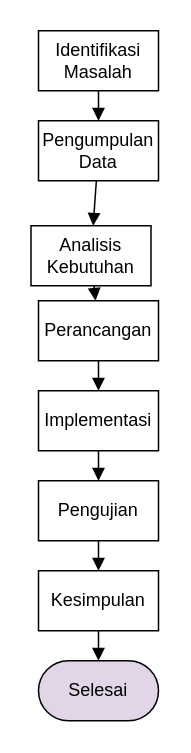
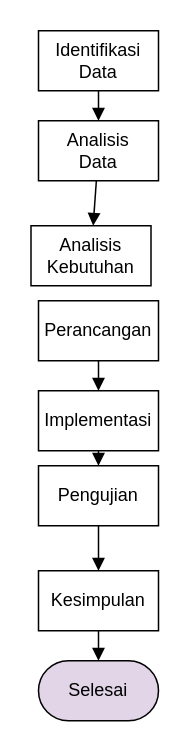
node "Identifikasi Masalah": label "Identifikasi Masalah" -> "Identifikasi Data"
node "Pengumpulan Data": label "Pengumpulan Data" -> "Analisis Data"
edge "Analisis Kebutuhan" -> "Perancangan": removed
node "Pengujian": moved (98, 511) -> (98, 496)
